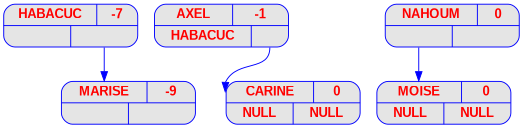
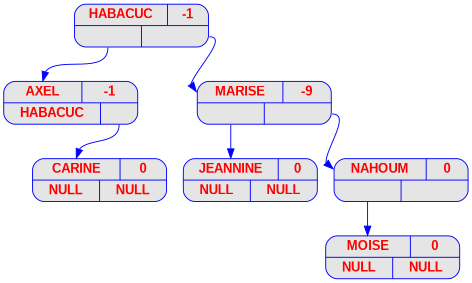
node "HABACUC": text "-7" -> "-1"
edge "HABACUC" -> "AXEL": added
edge "MARISE" -> "NAHOUM": added
node "JEANNINE": added
